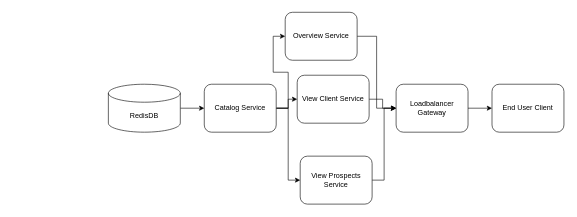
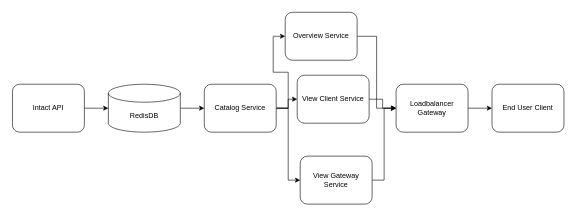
node "Intact API": added
edge "Intact API" -> "RedisDB": added
node "View Prospects Service": label "View Prospects Service" -> "View Gateway Service"
